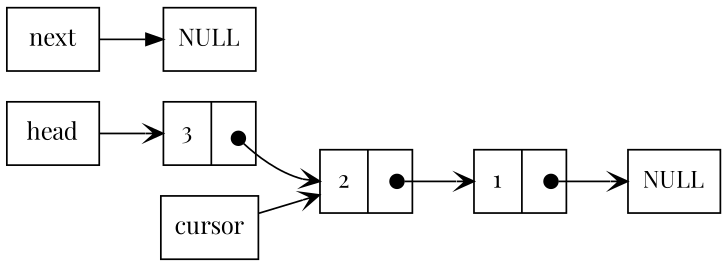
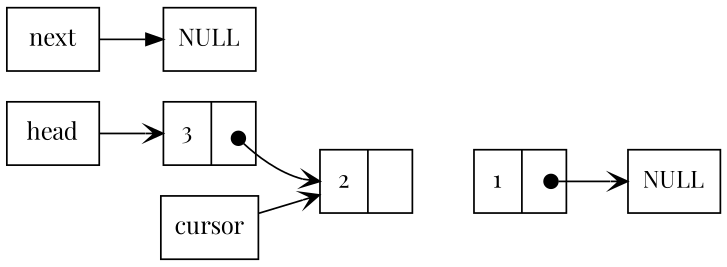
edge "2" -- "1": removed
